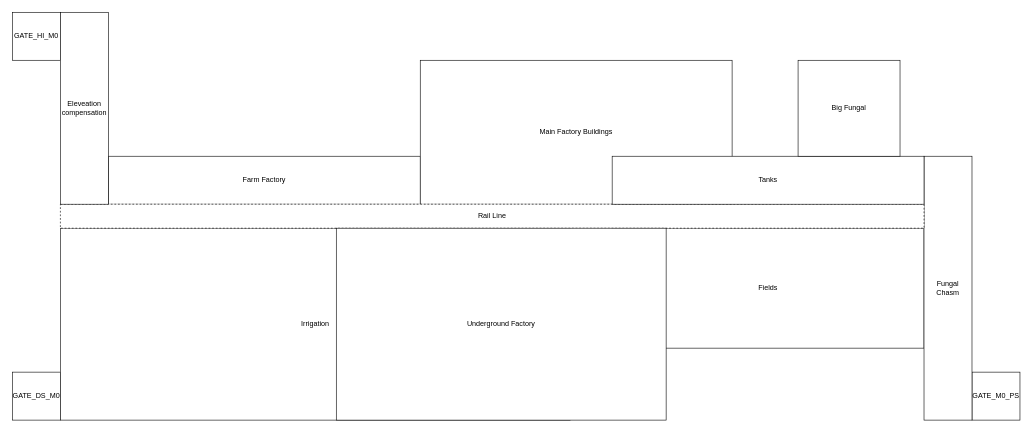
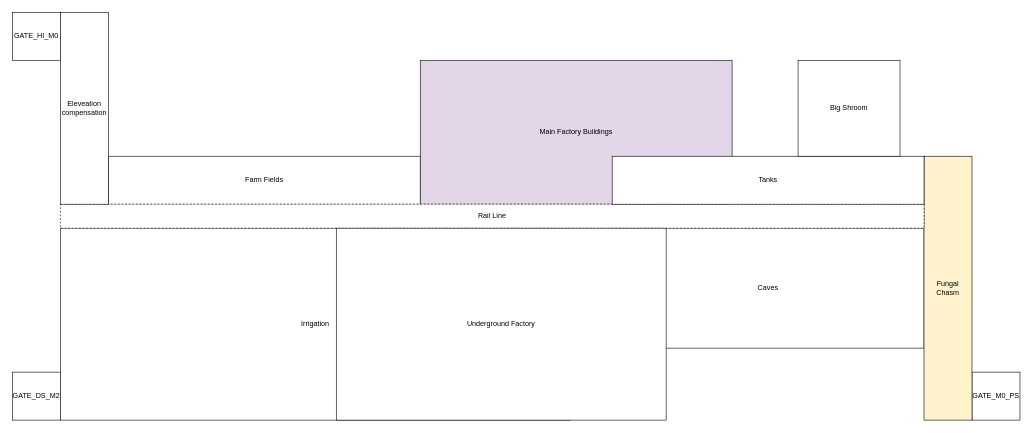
node "Big Fungal": label "Big Fungal" -> "Big Shroom"
node "Main Factory Buildings": fillcolor #ffffff -> #e1d5e7
node "Farm Factory": label "Farm Factory" -> "Farm Fields"
node "Fields": label "Fields" -> "Caves"
node "Fungal Chasm": fillcolor #ffffff -> #fff2cc
node "GATE_DS_M0": label "GATE_DS_M0" -> "GATE_DS_M2"
